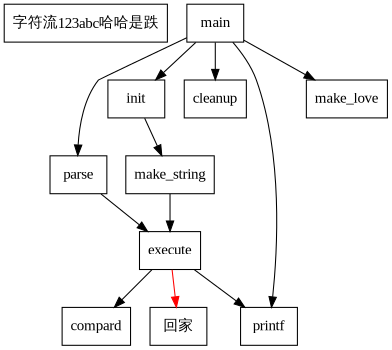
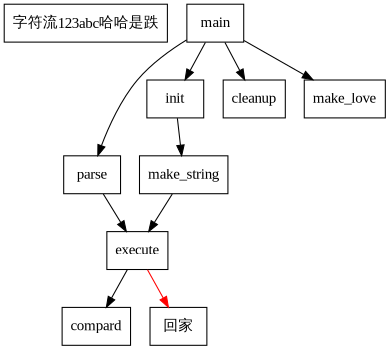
node "printf": removed
